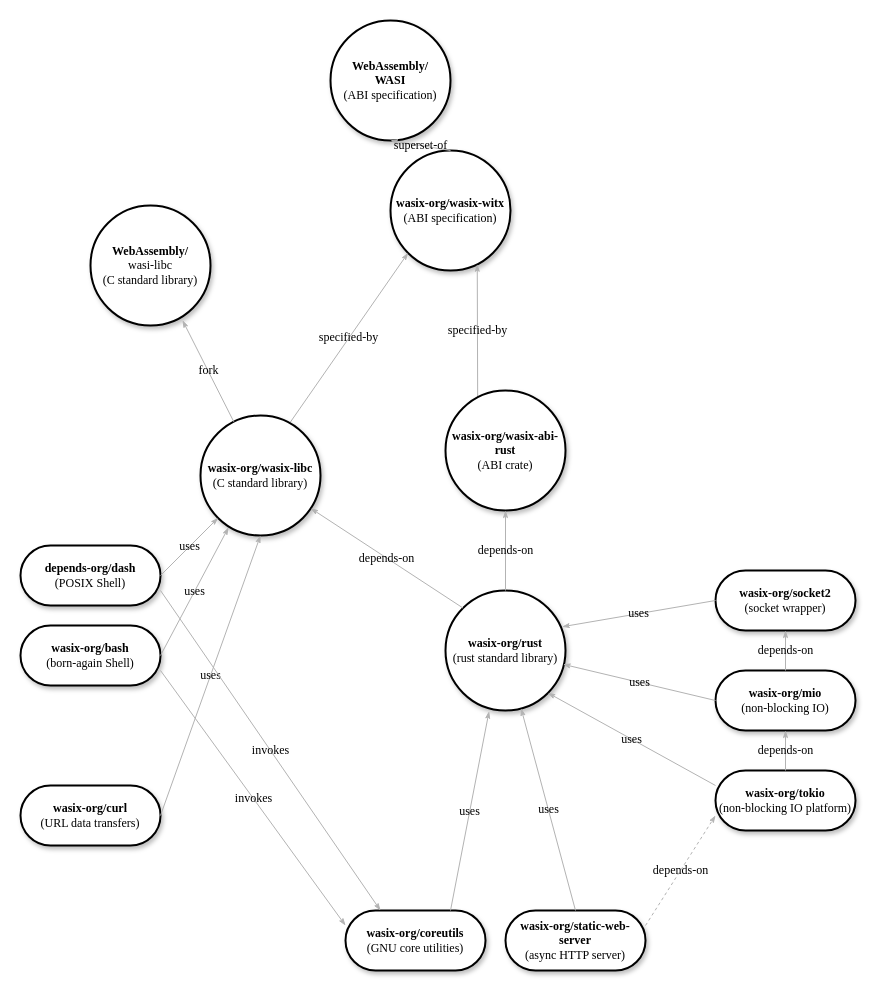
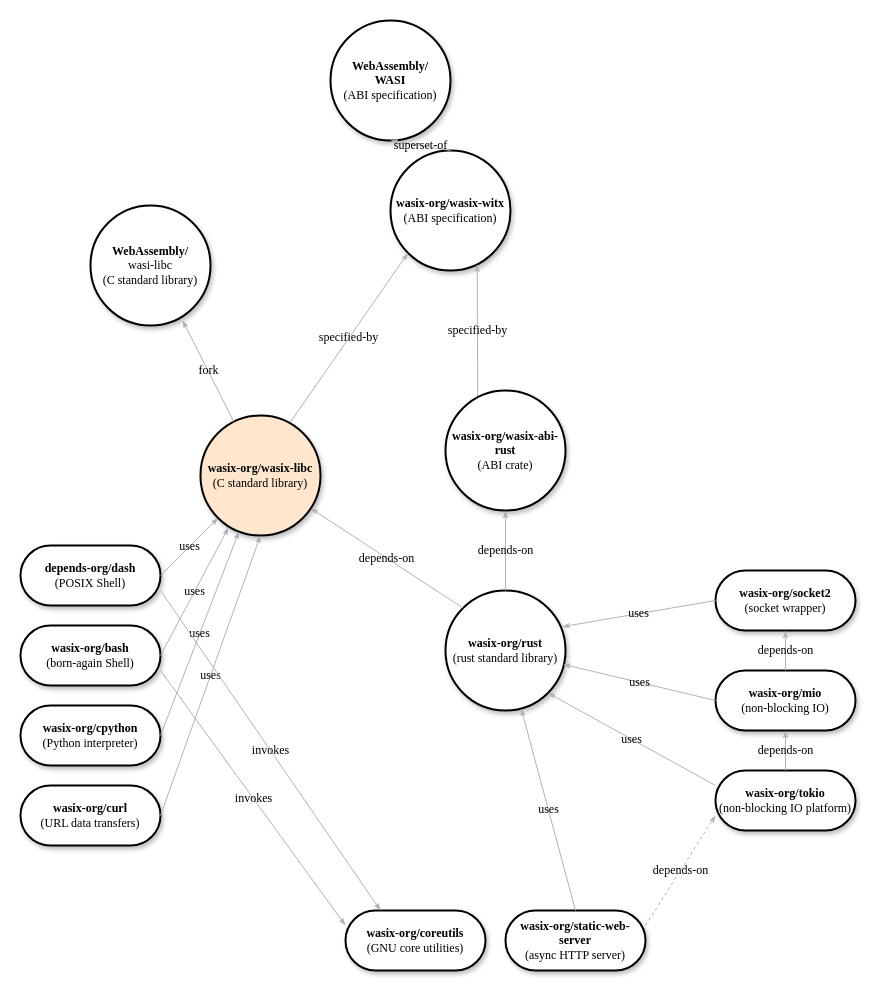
node "wasix-org/wasix-libc (C standard library)": fillcolor #ffffff -> #ffe6cc
edge "wasix-org/cpython (Python interpreter)" -> "wasix-org/wasix-libc (C standard library)": added, label "uses"
node "wasix-org/cpython (Python interpreter)": added
edge "wasix-org/coreutils (GNU core utilities)" -> "wasix-org/rust (rust standard library)": removed, label "uses"
